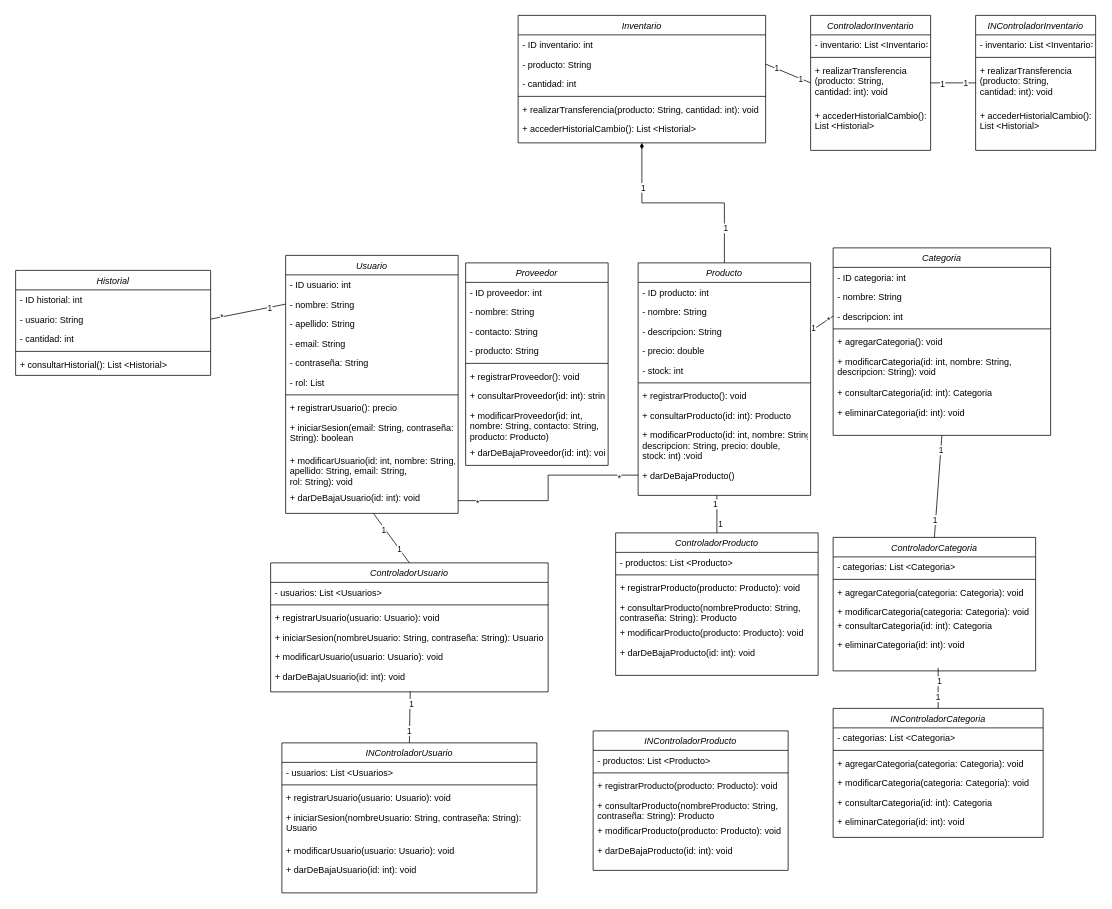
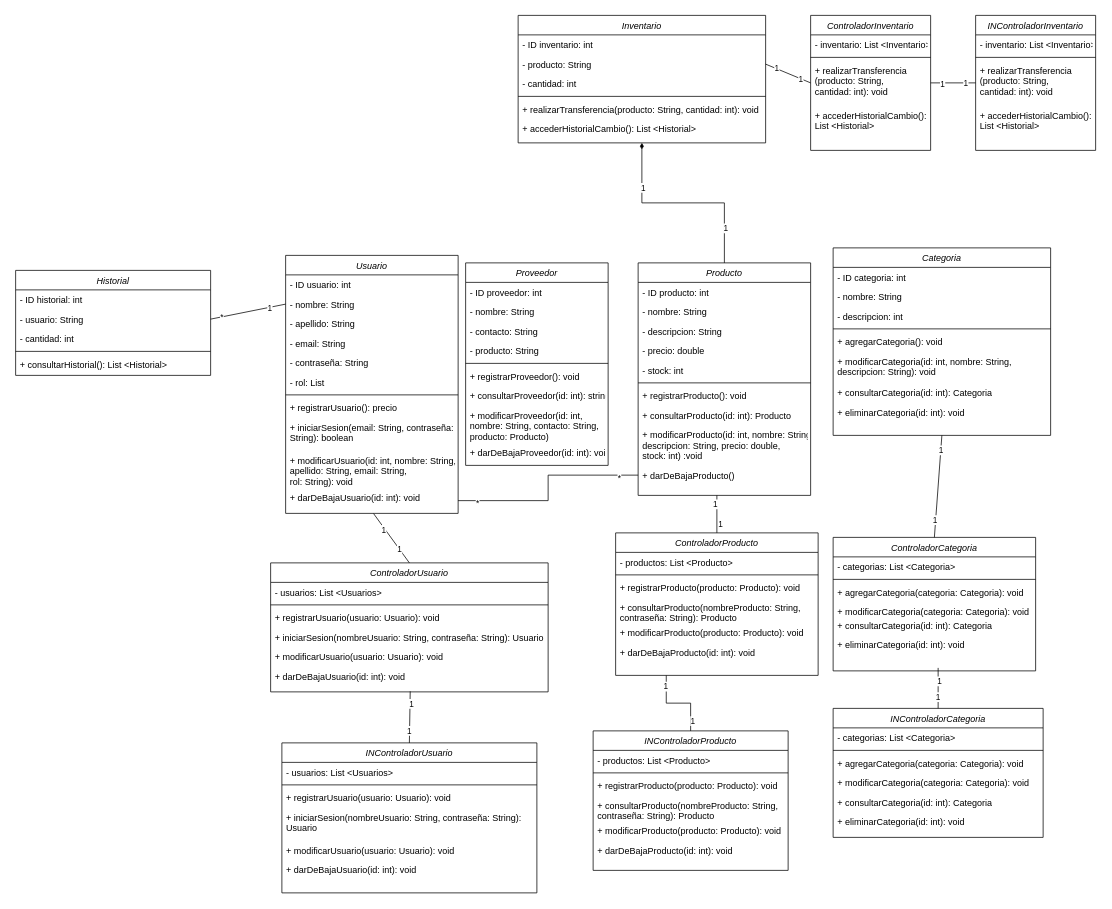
edge "- descripcion: int" -- "- descripcion: String": removed, labels "*", "1"
edge "ControladorProducto" -- "INControladorProducto": added, labels "1", "1"
